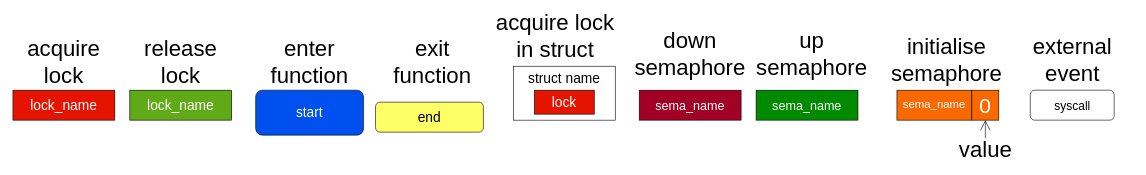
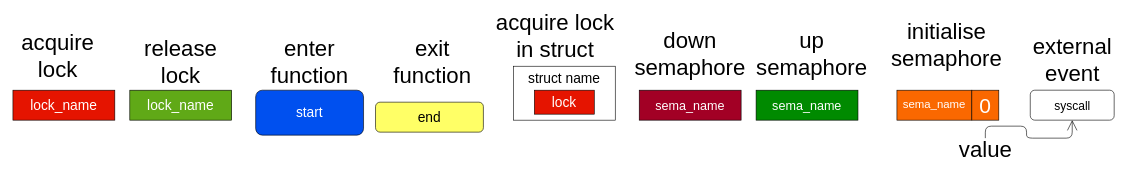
node "initialise semaphore": moved (947, 60) -> (947, 45)
node "acquire lock": moved (63, 62) -> (57, 56)
edge "value" -> "0": now "value" -> "syscall"
